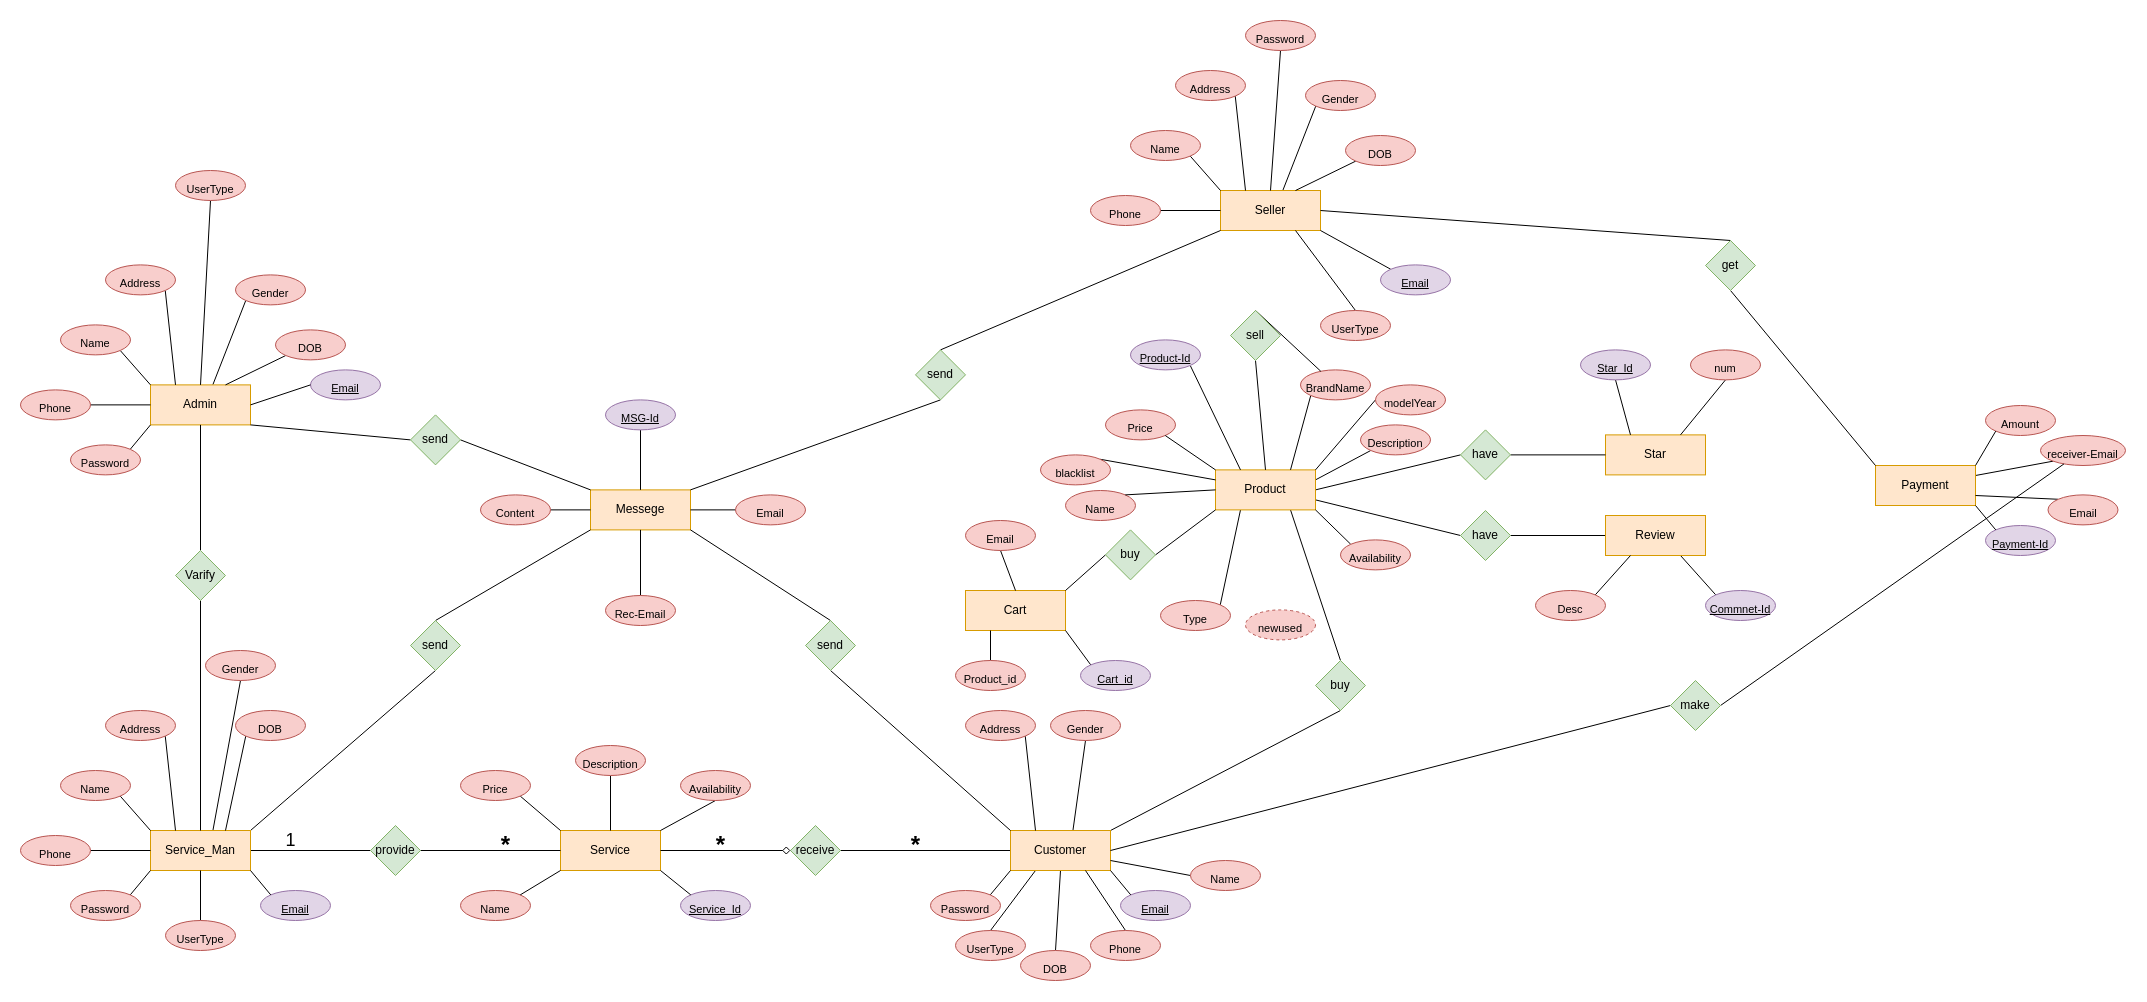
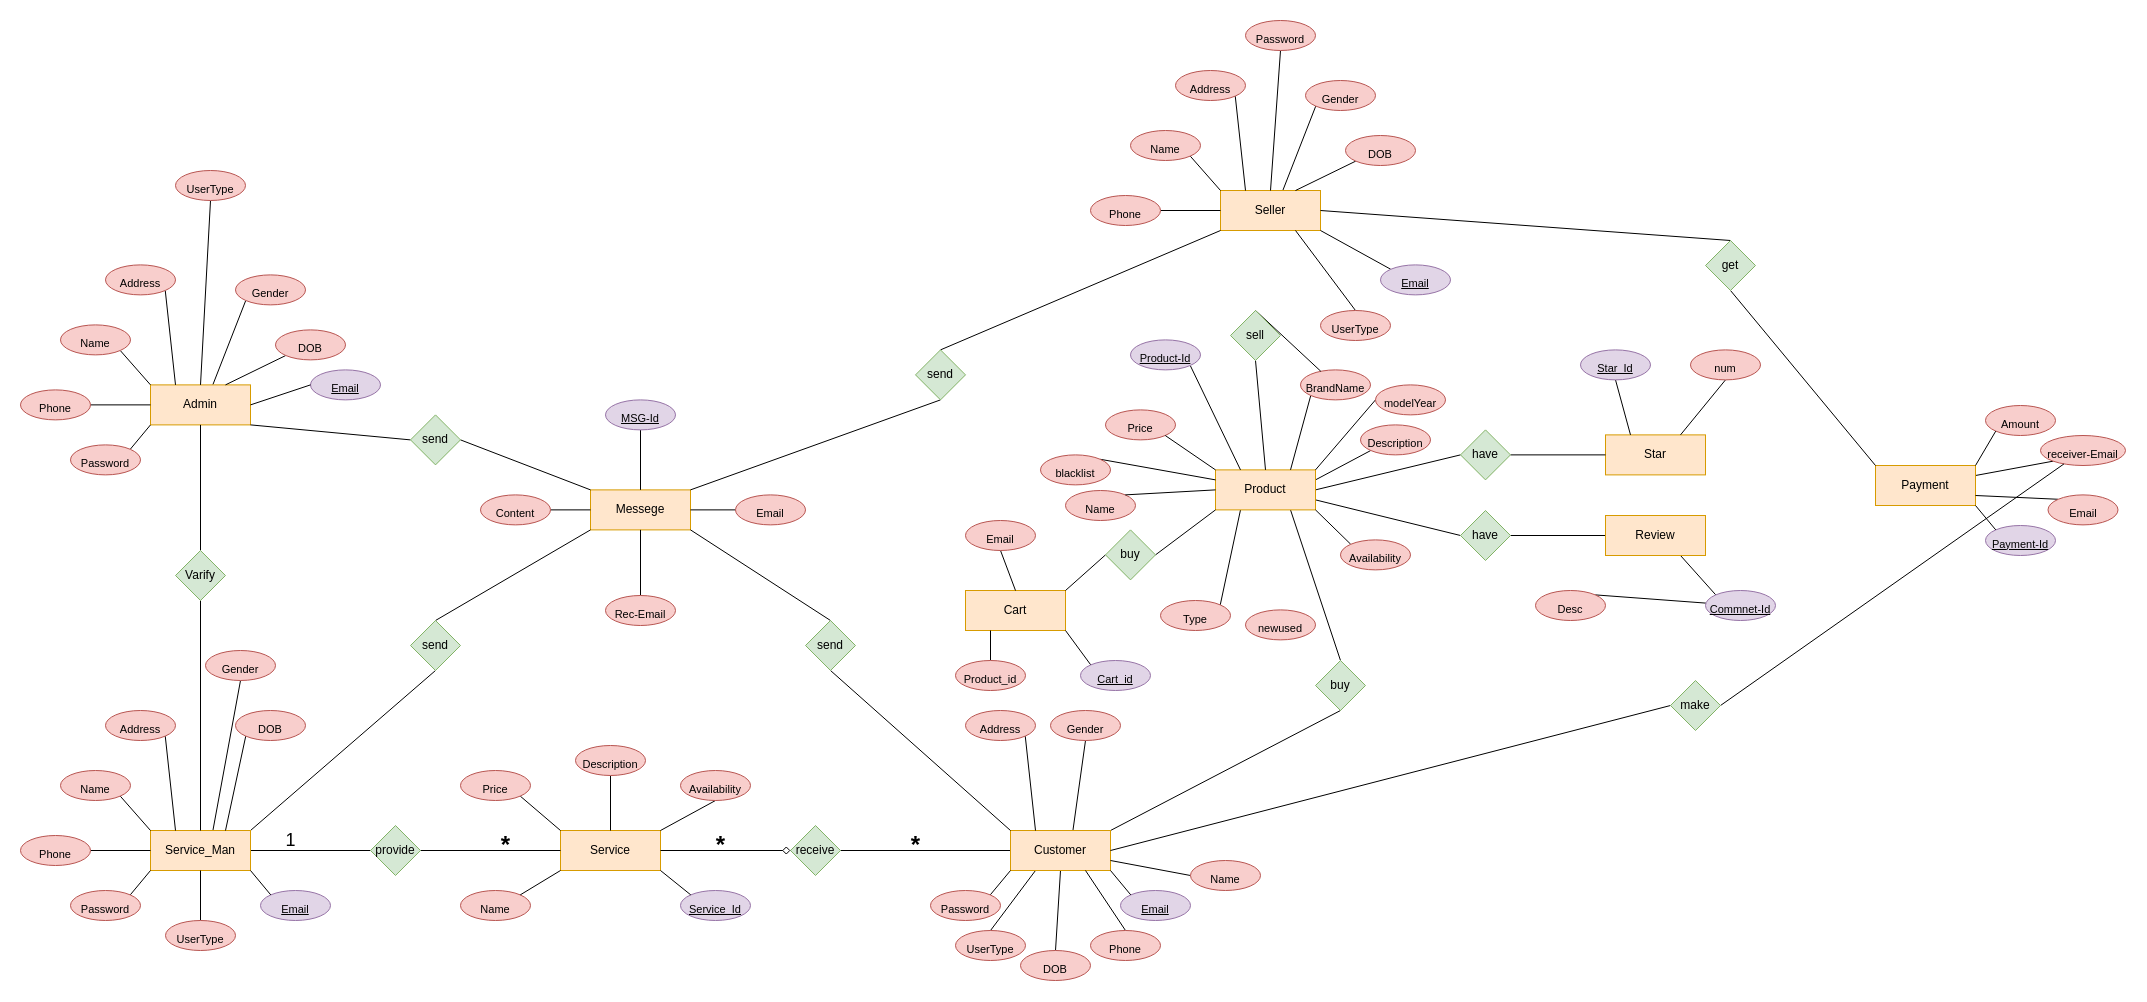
edge "Review" -- "Desc": now "Commnet-Id" -- "Desc"
node "newused": style dashed -> solid
